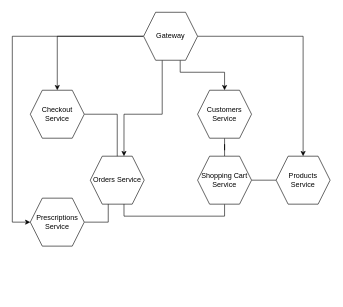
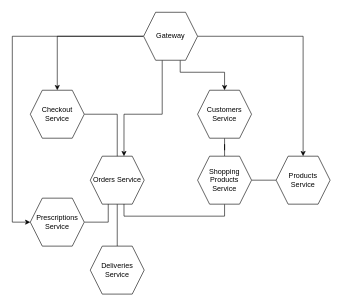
node "Shopping Cart Service": label "Shopping Cart Service" -> "Shopping Products Service"
edge "Orders Service" -- "Deliveries Service": added
node "Deliveries Service": added
